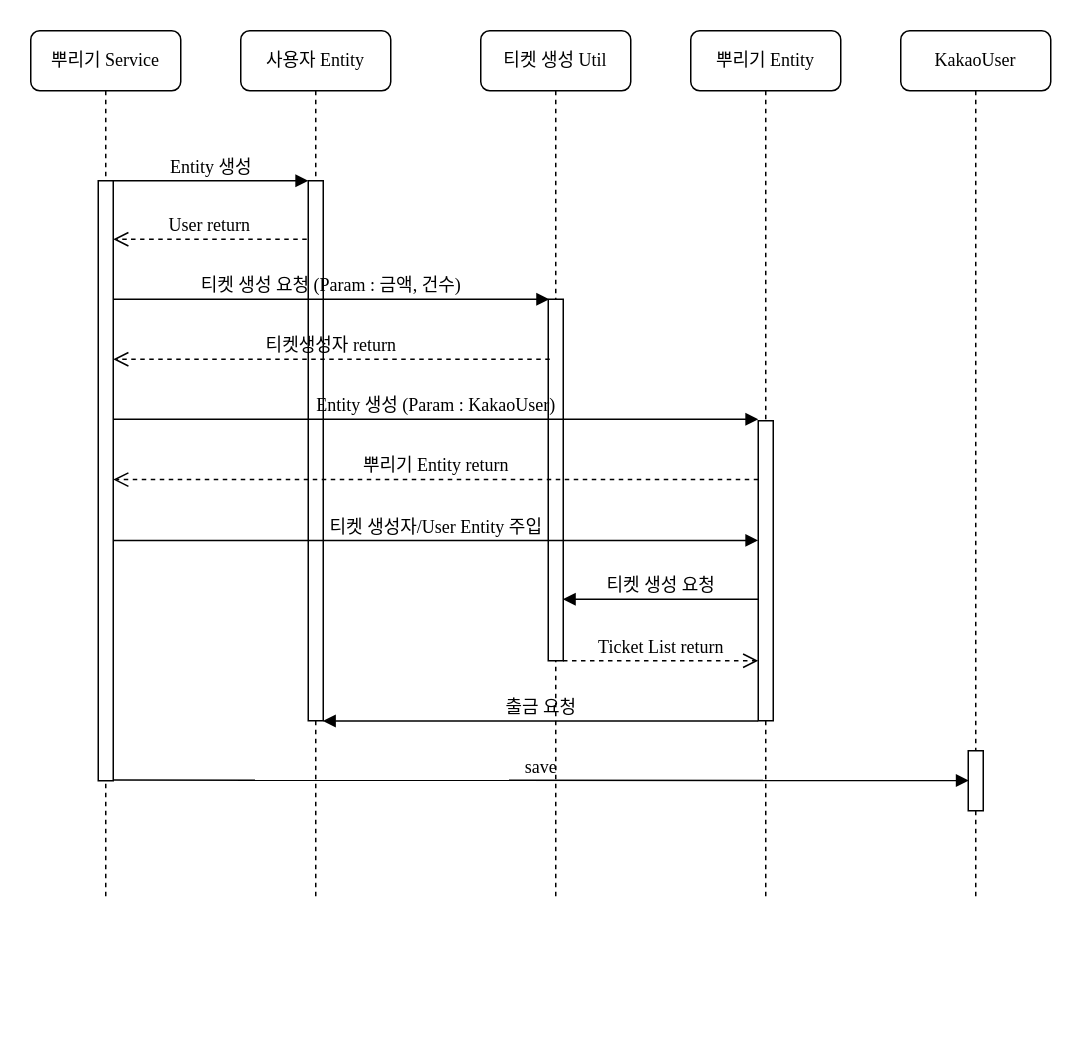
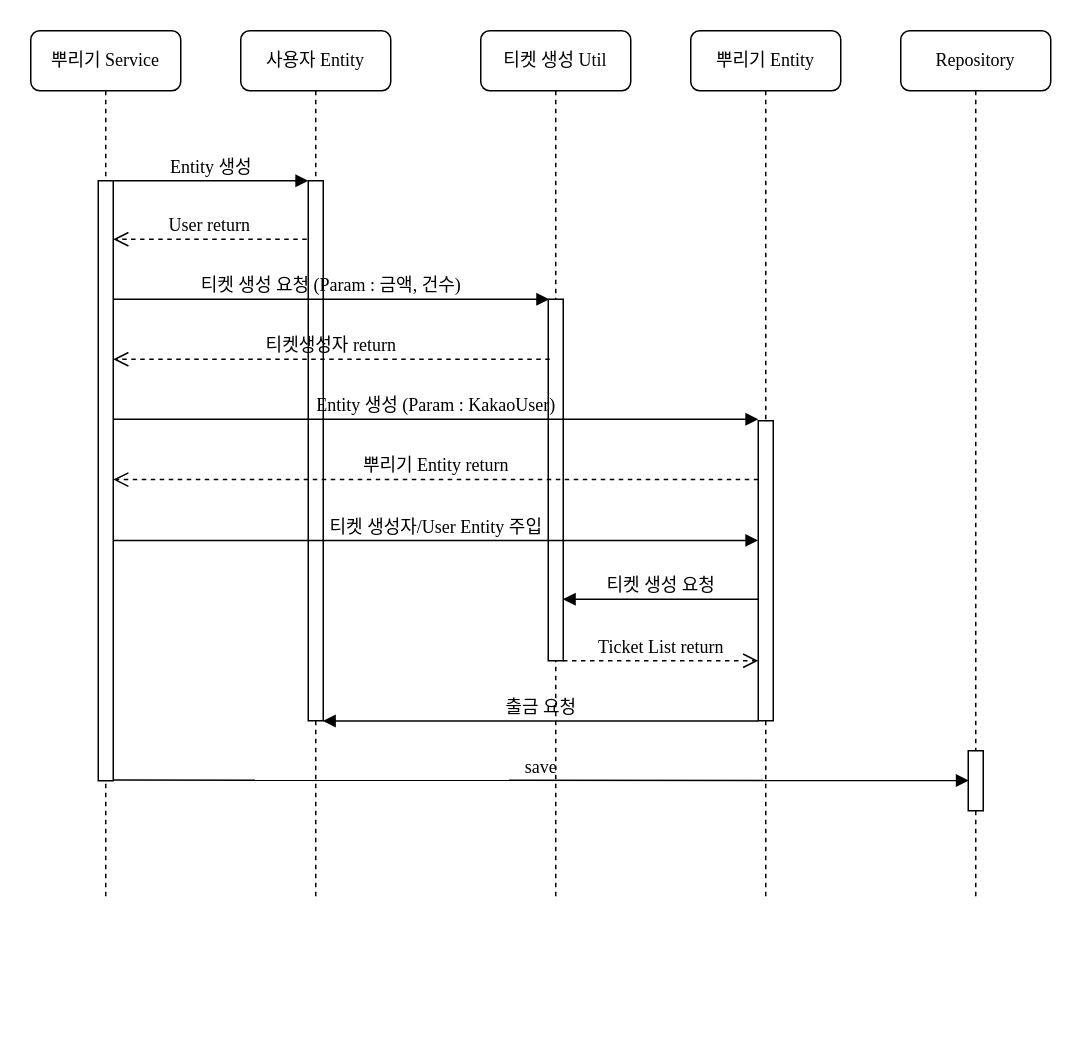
node "KakaoUser": label "KakaoUser" -> "Repository"
